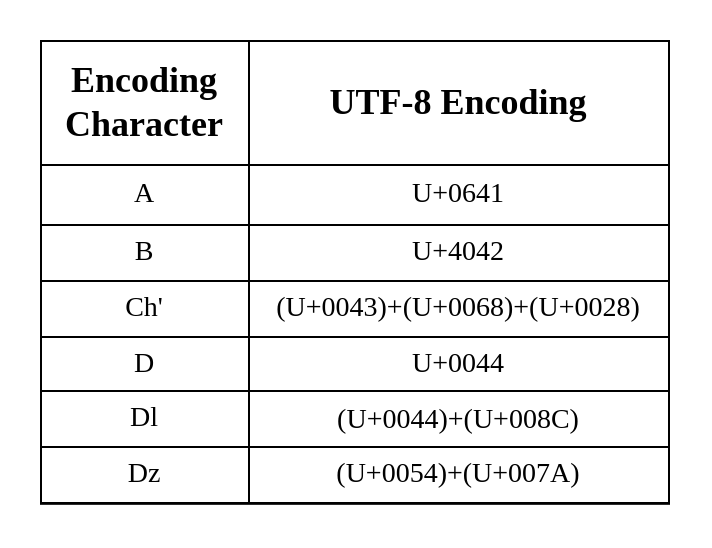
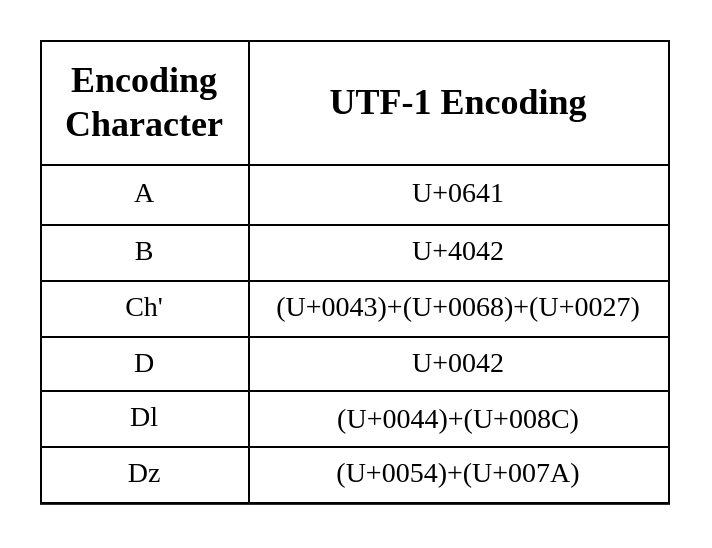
node "UTF-8 Encoding": label "UTF-8 Encoding" -> "UTF-1 Encoding"
node "(U+0043)+(U+0068)+(U+0028)": label "(U+0043)+(U+0068)+(U+0028)" -> "(U+0043)+(U+0068)+(U+0027)"
node "U+0044": label "U+0044" -> "U+0042"
